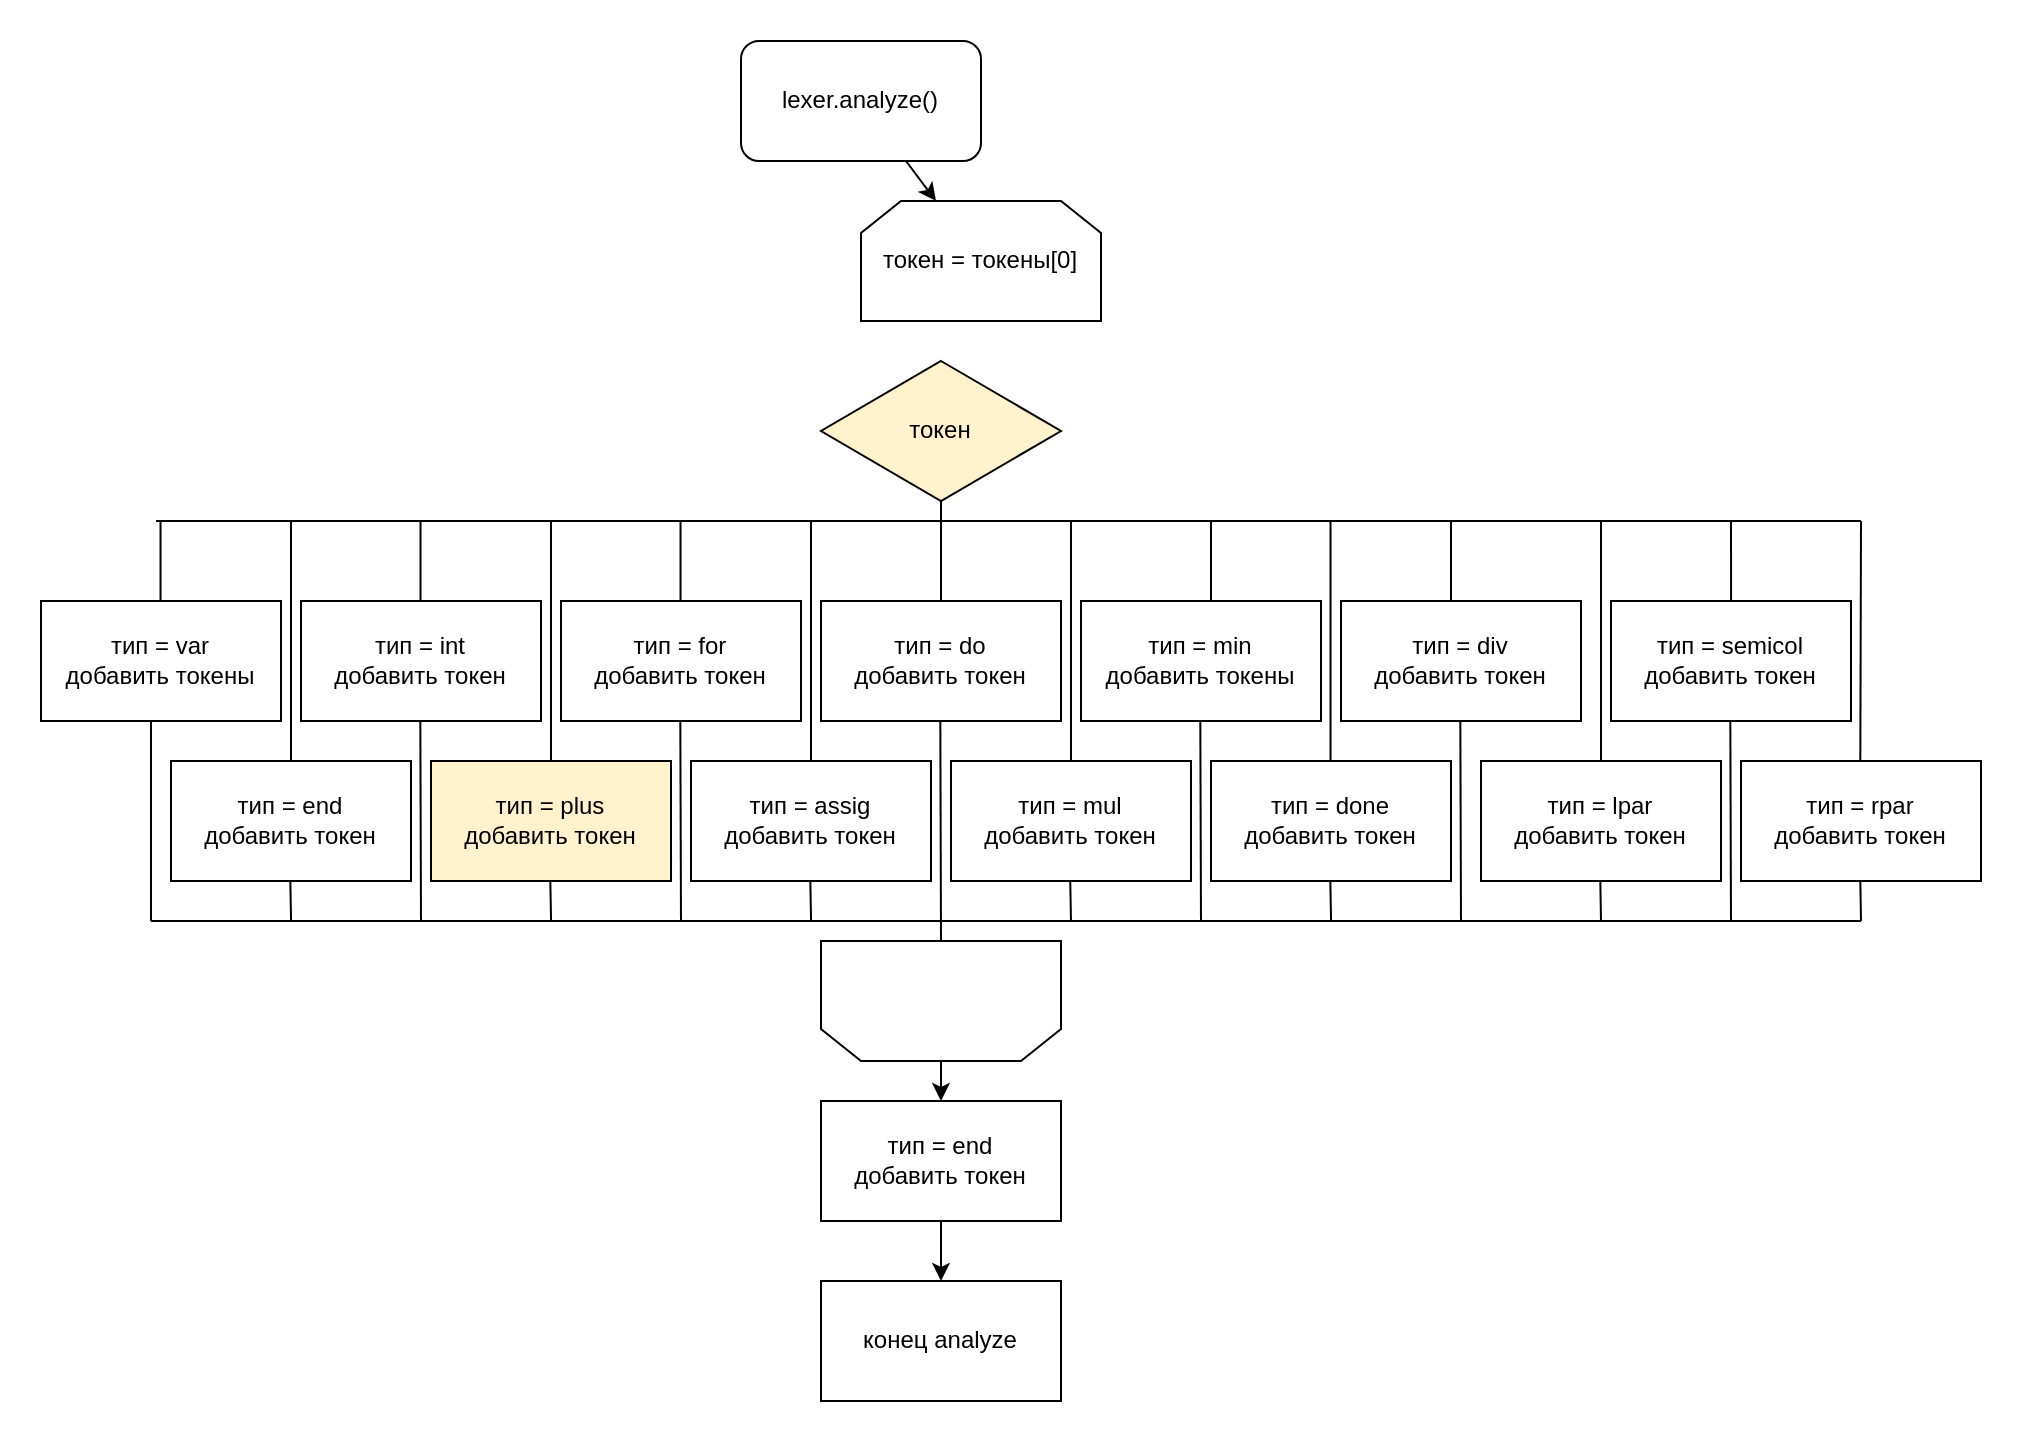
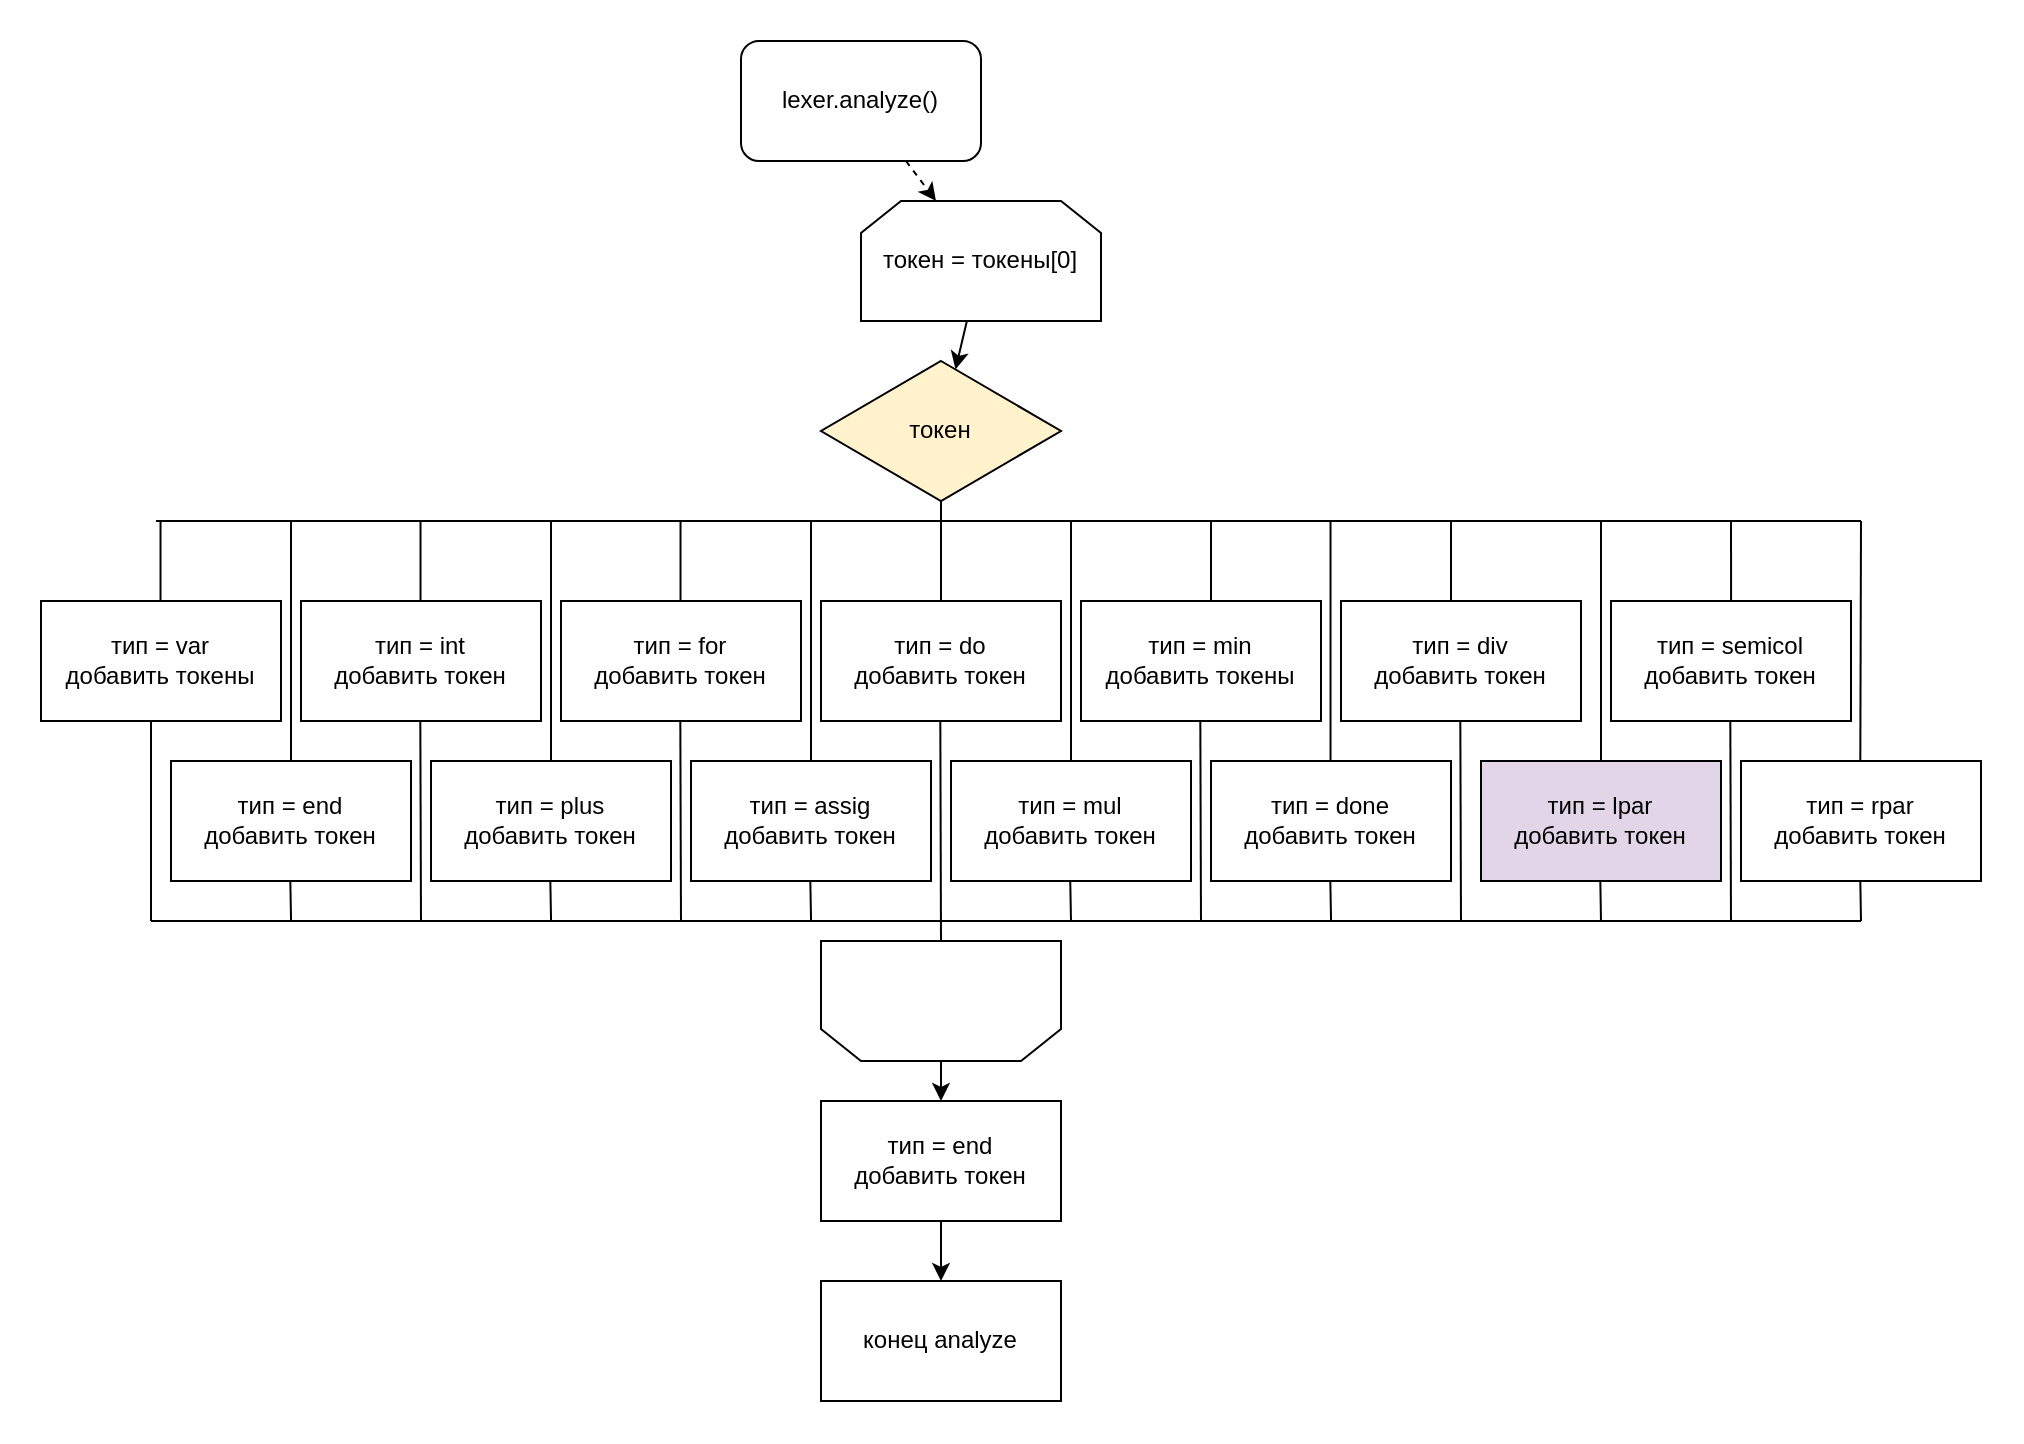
edge "lexer.analyze()" -> "токен = токены[0]": style solid -> dashed
edge "токен = токены[0]" -> "токен": added
node "тип = plus добавить токен": fillcolor #fff2cc -> #ffffff
node "тип = lpar добавить токен": fillcolor #ffffff -> #e1d5e7
